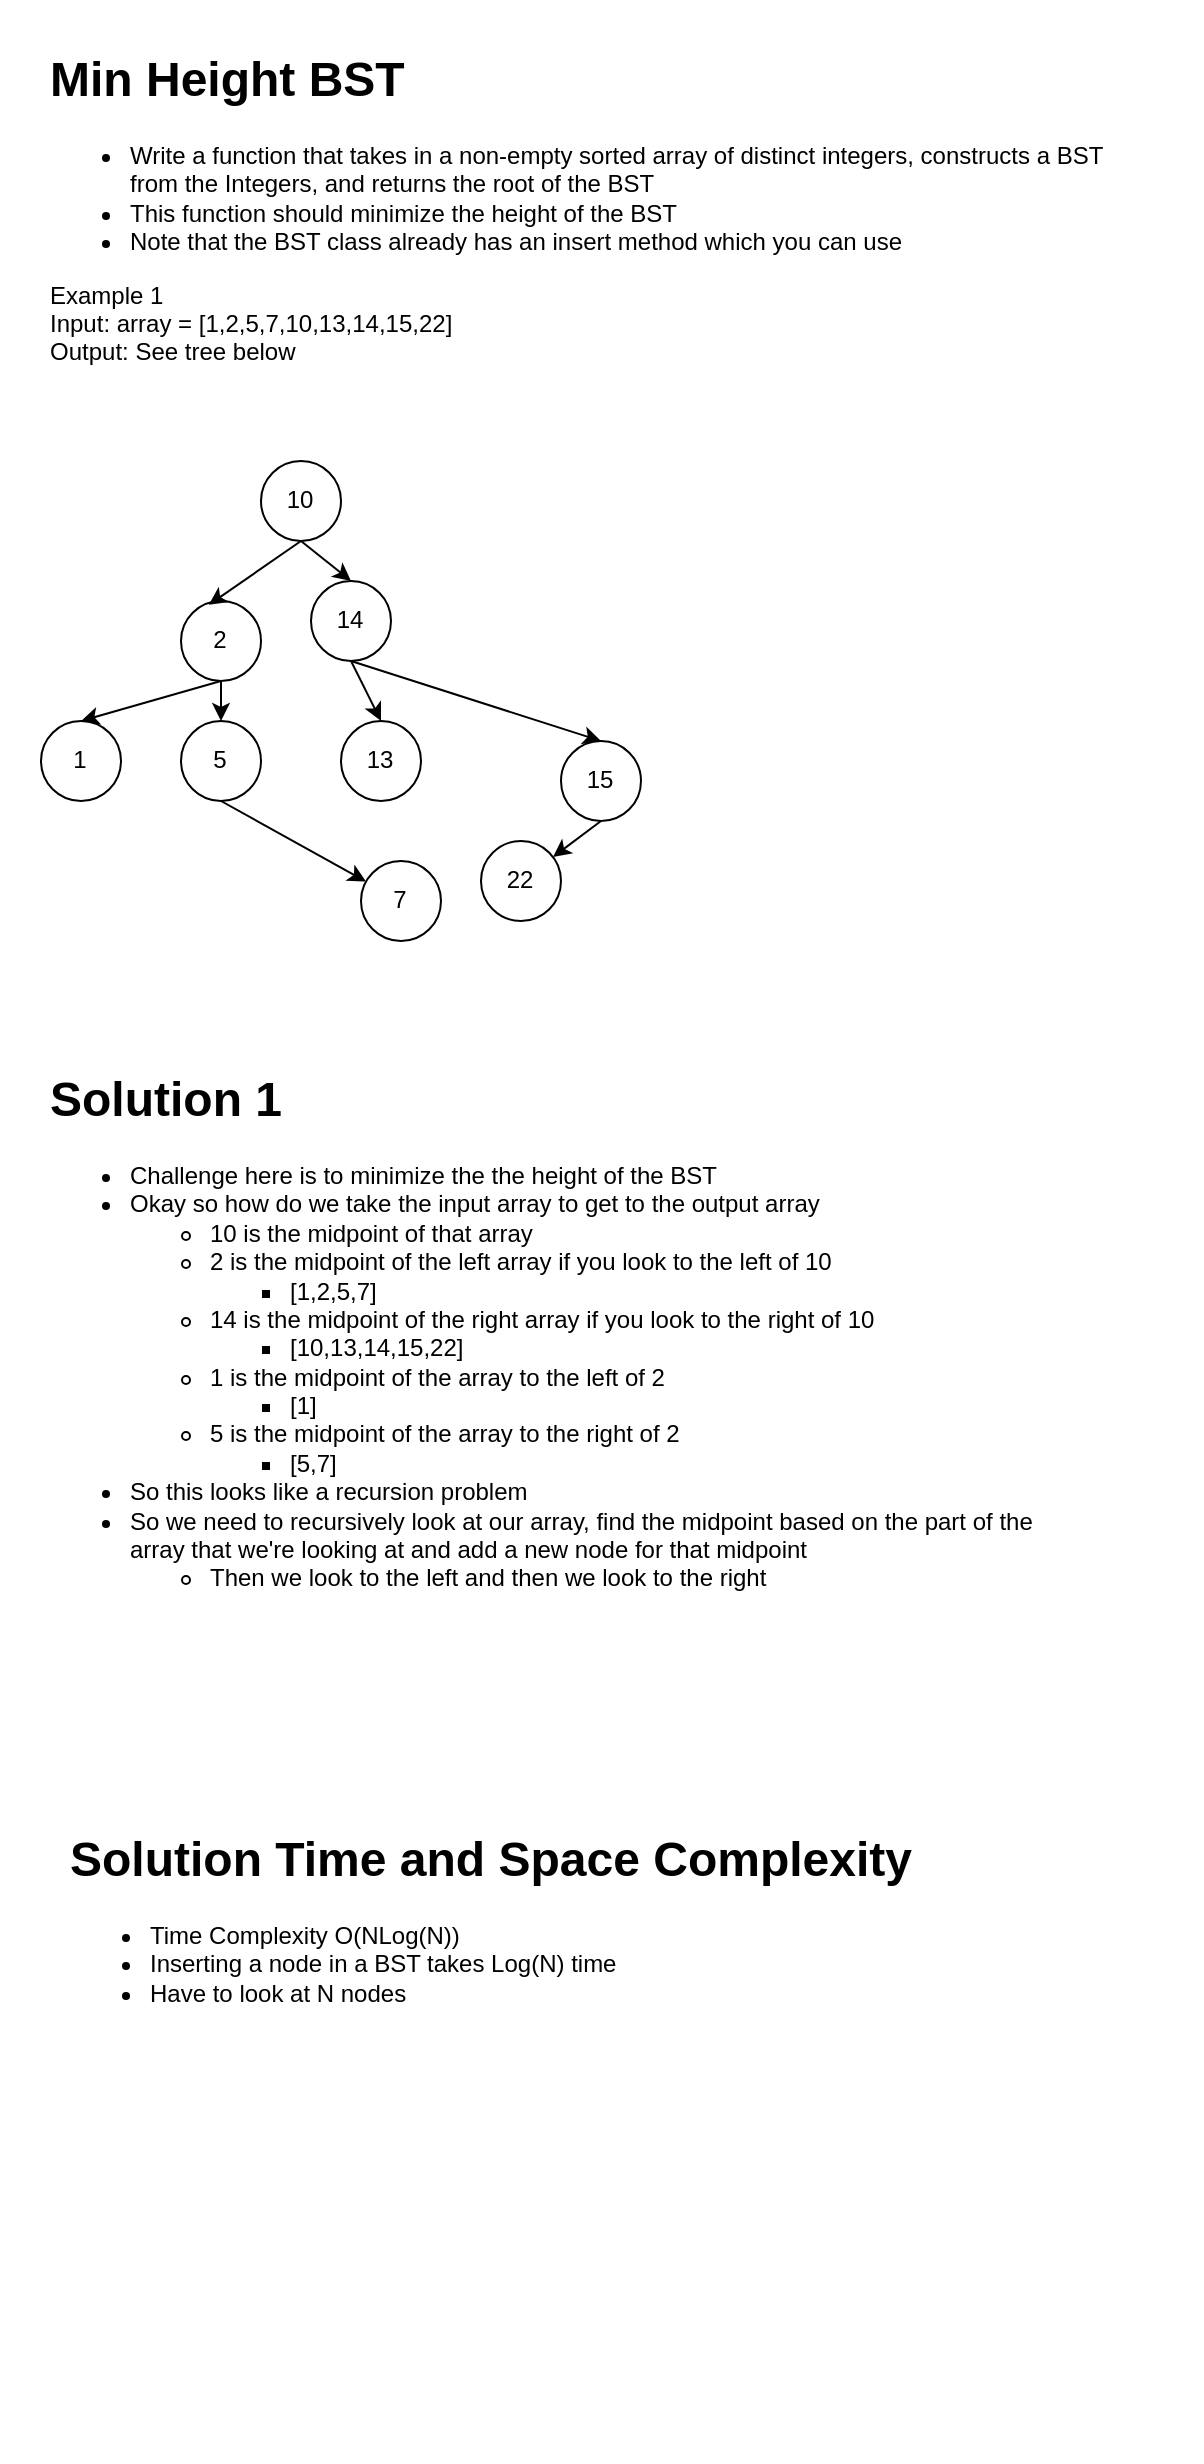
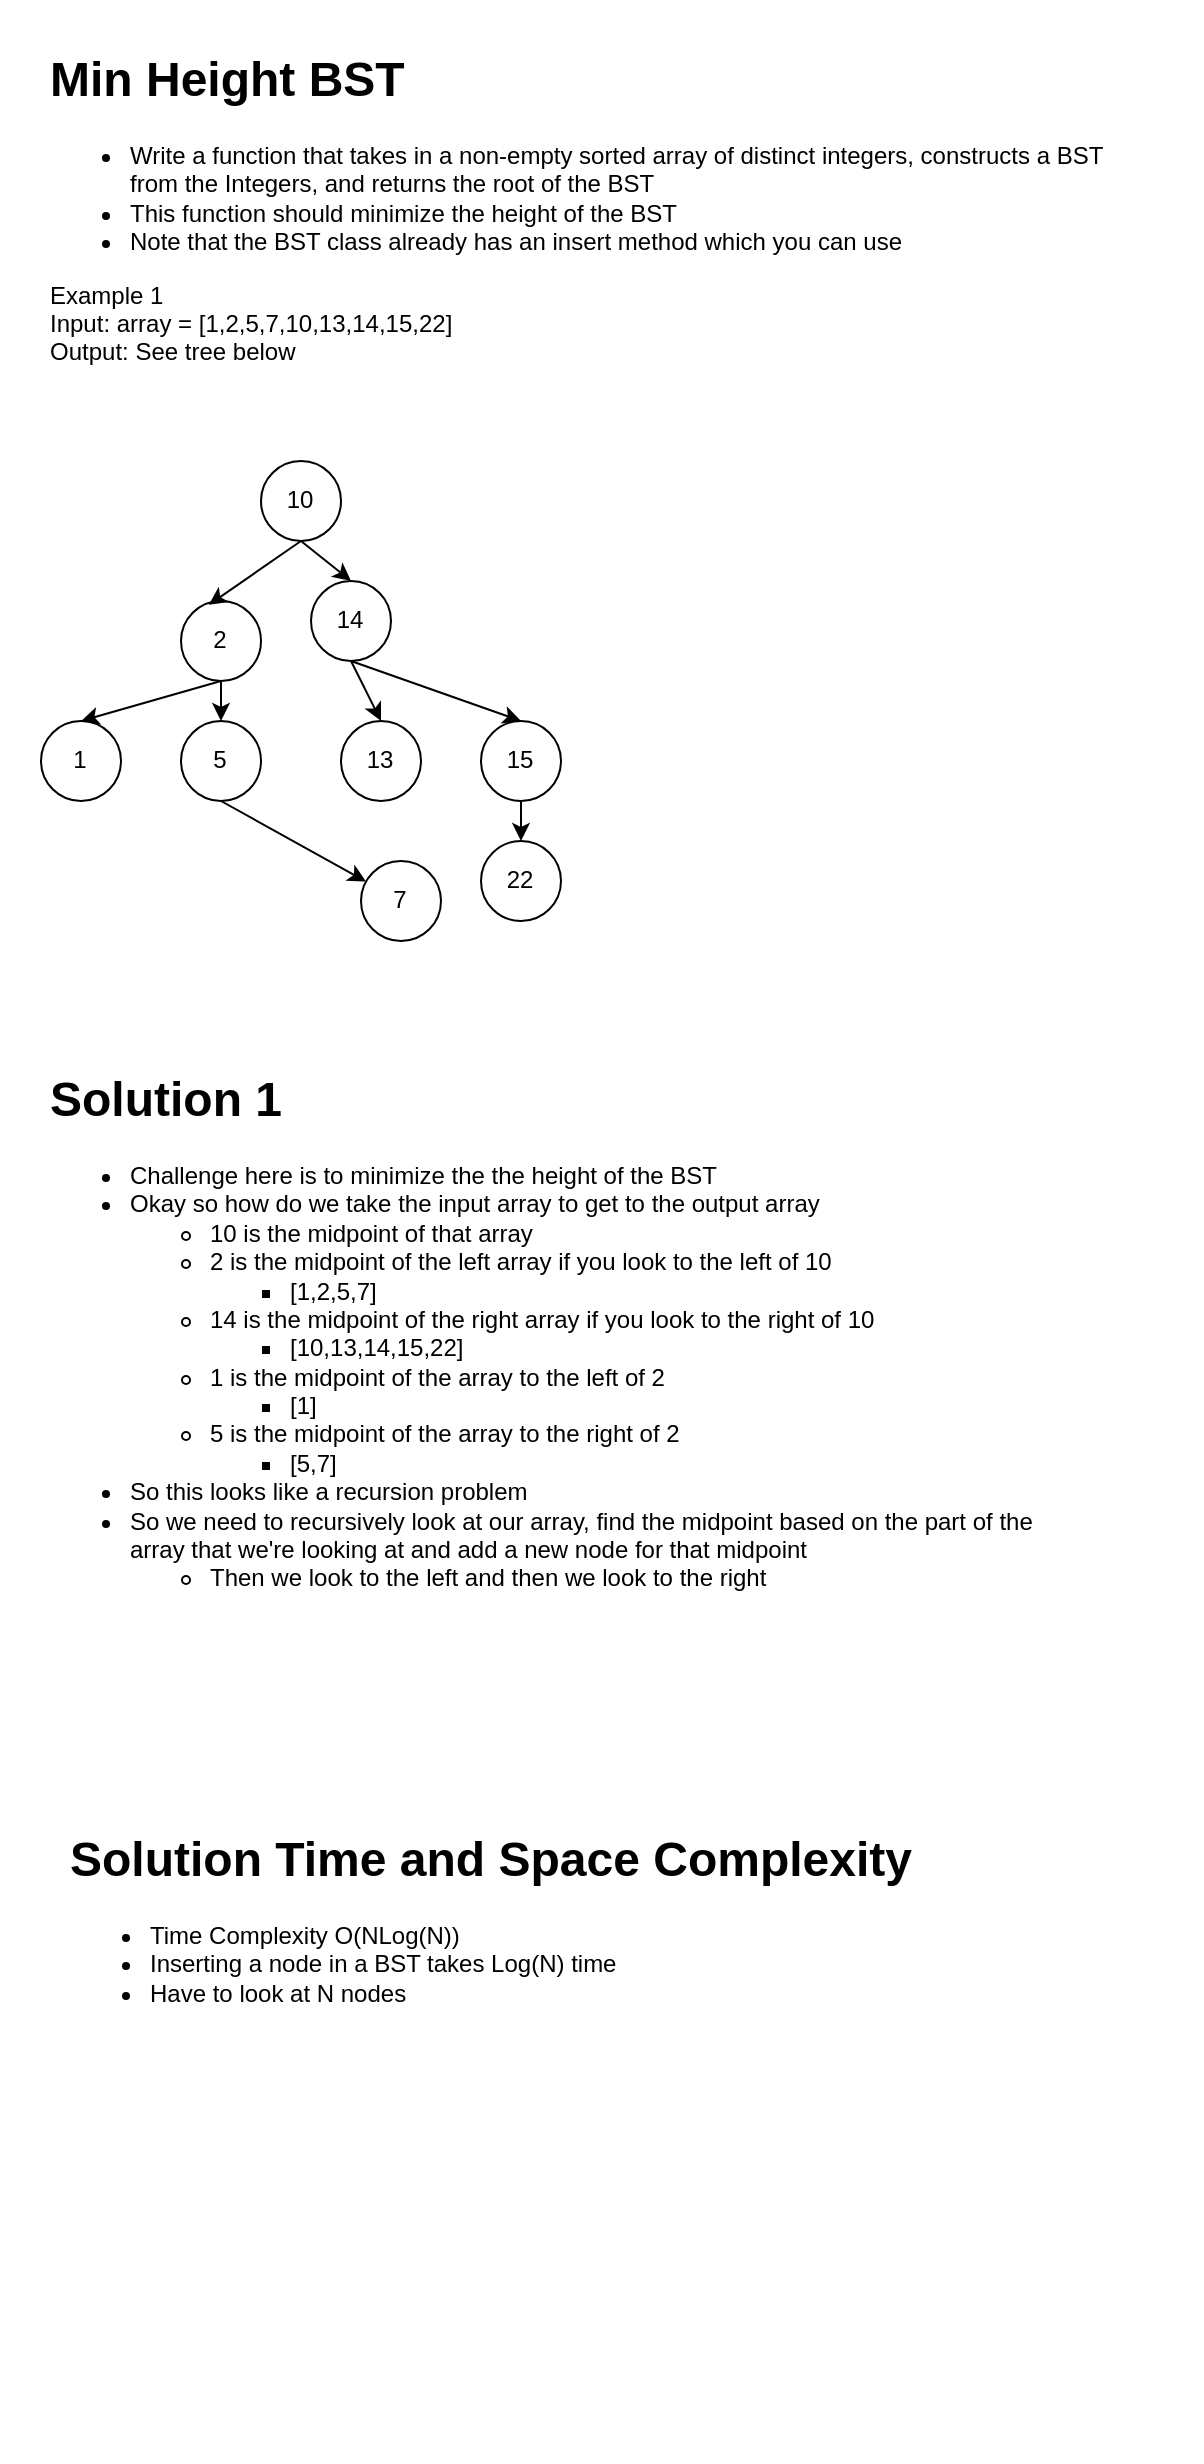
node "15": moved (601, 781) -> (521, 761)
